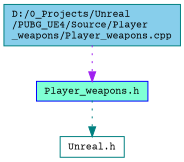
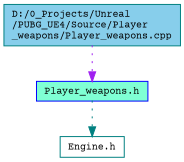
node "Unreal.h": label "Unreal.h" -> "Engine.h"
